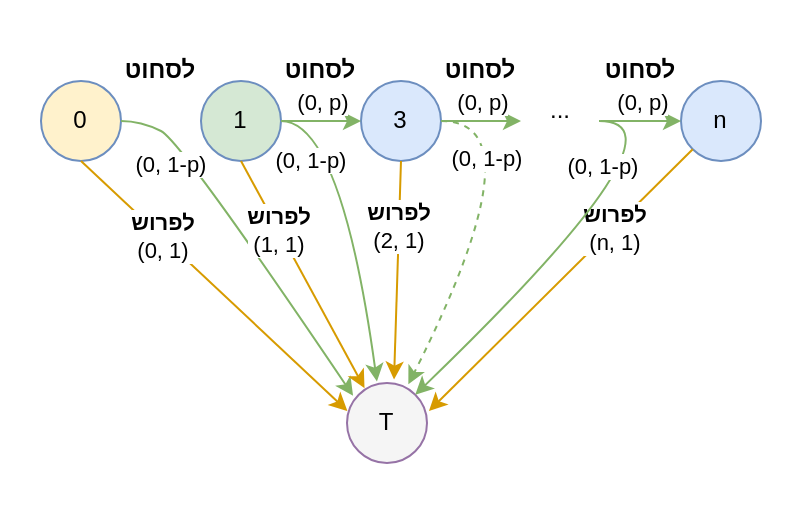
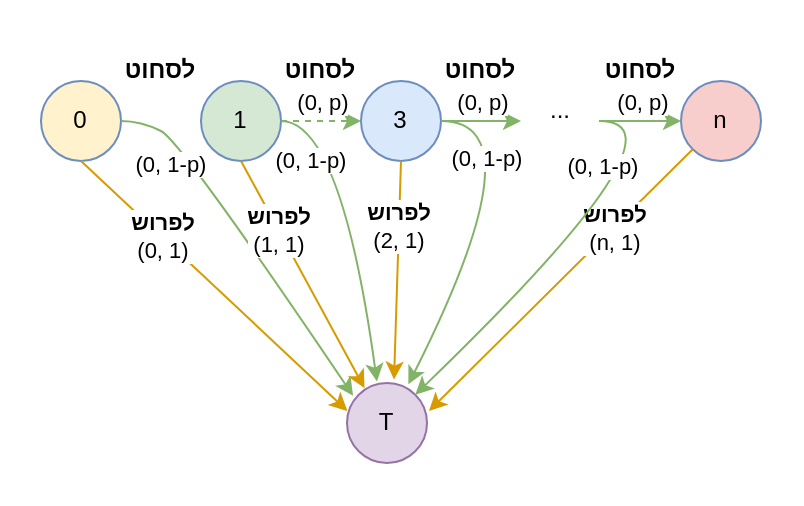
edge "1" -> "3": style solid -> dashed
node "n": fillcolor #dae8fc -> #f8cecc
edge "3" -> "T": style dashed -> solid
node "T": fillcolor #f5f5f5 -> #e1d5e7
